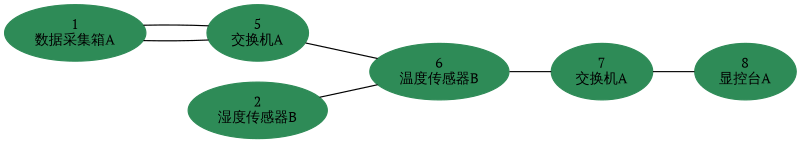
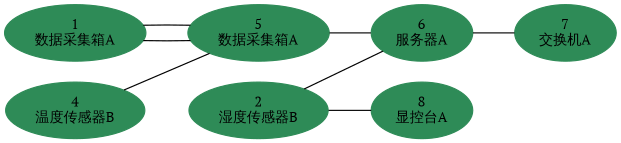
node "5 交换机A": label "5 交换机A" -> "5 数据采集箱A"
node "6 温度传感器B": label "6 温度传感器B" -> "6 服务器A"
edge "7 交换机A" -- "8 显控台A": now "2 湿度传感器B" -- "8 显控台A"
node "4 温度传感器B": added
